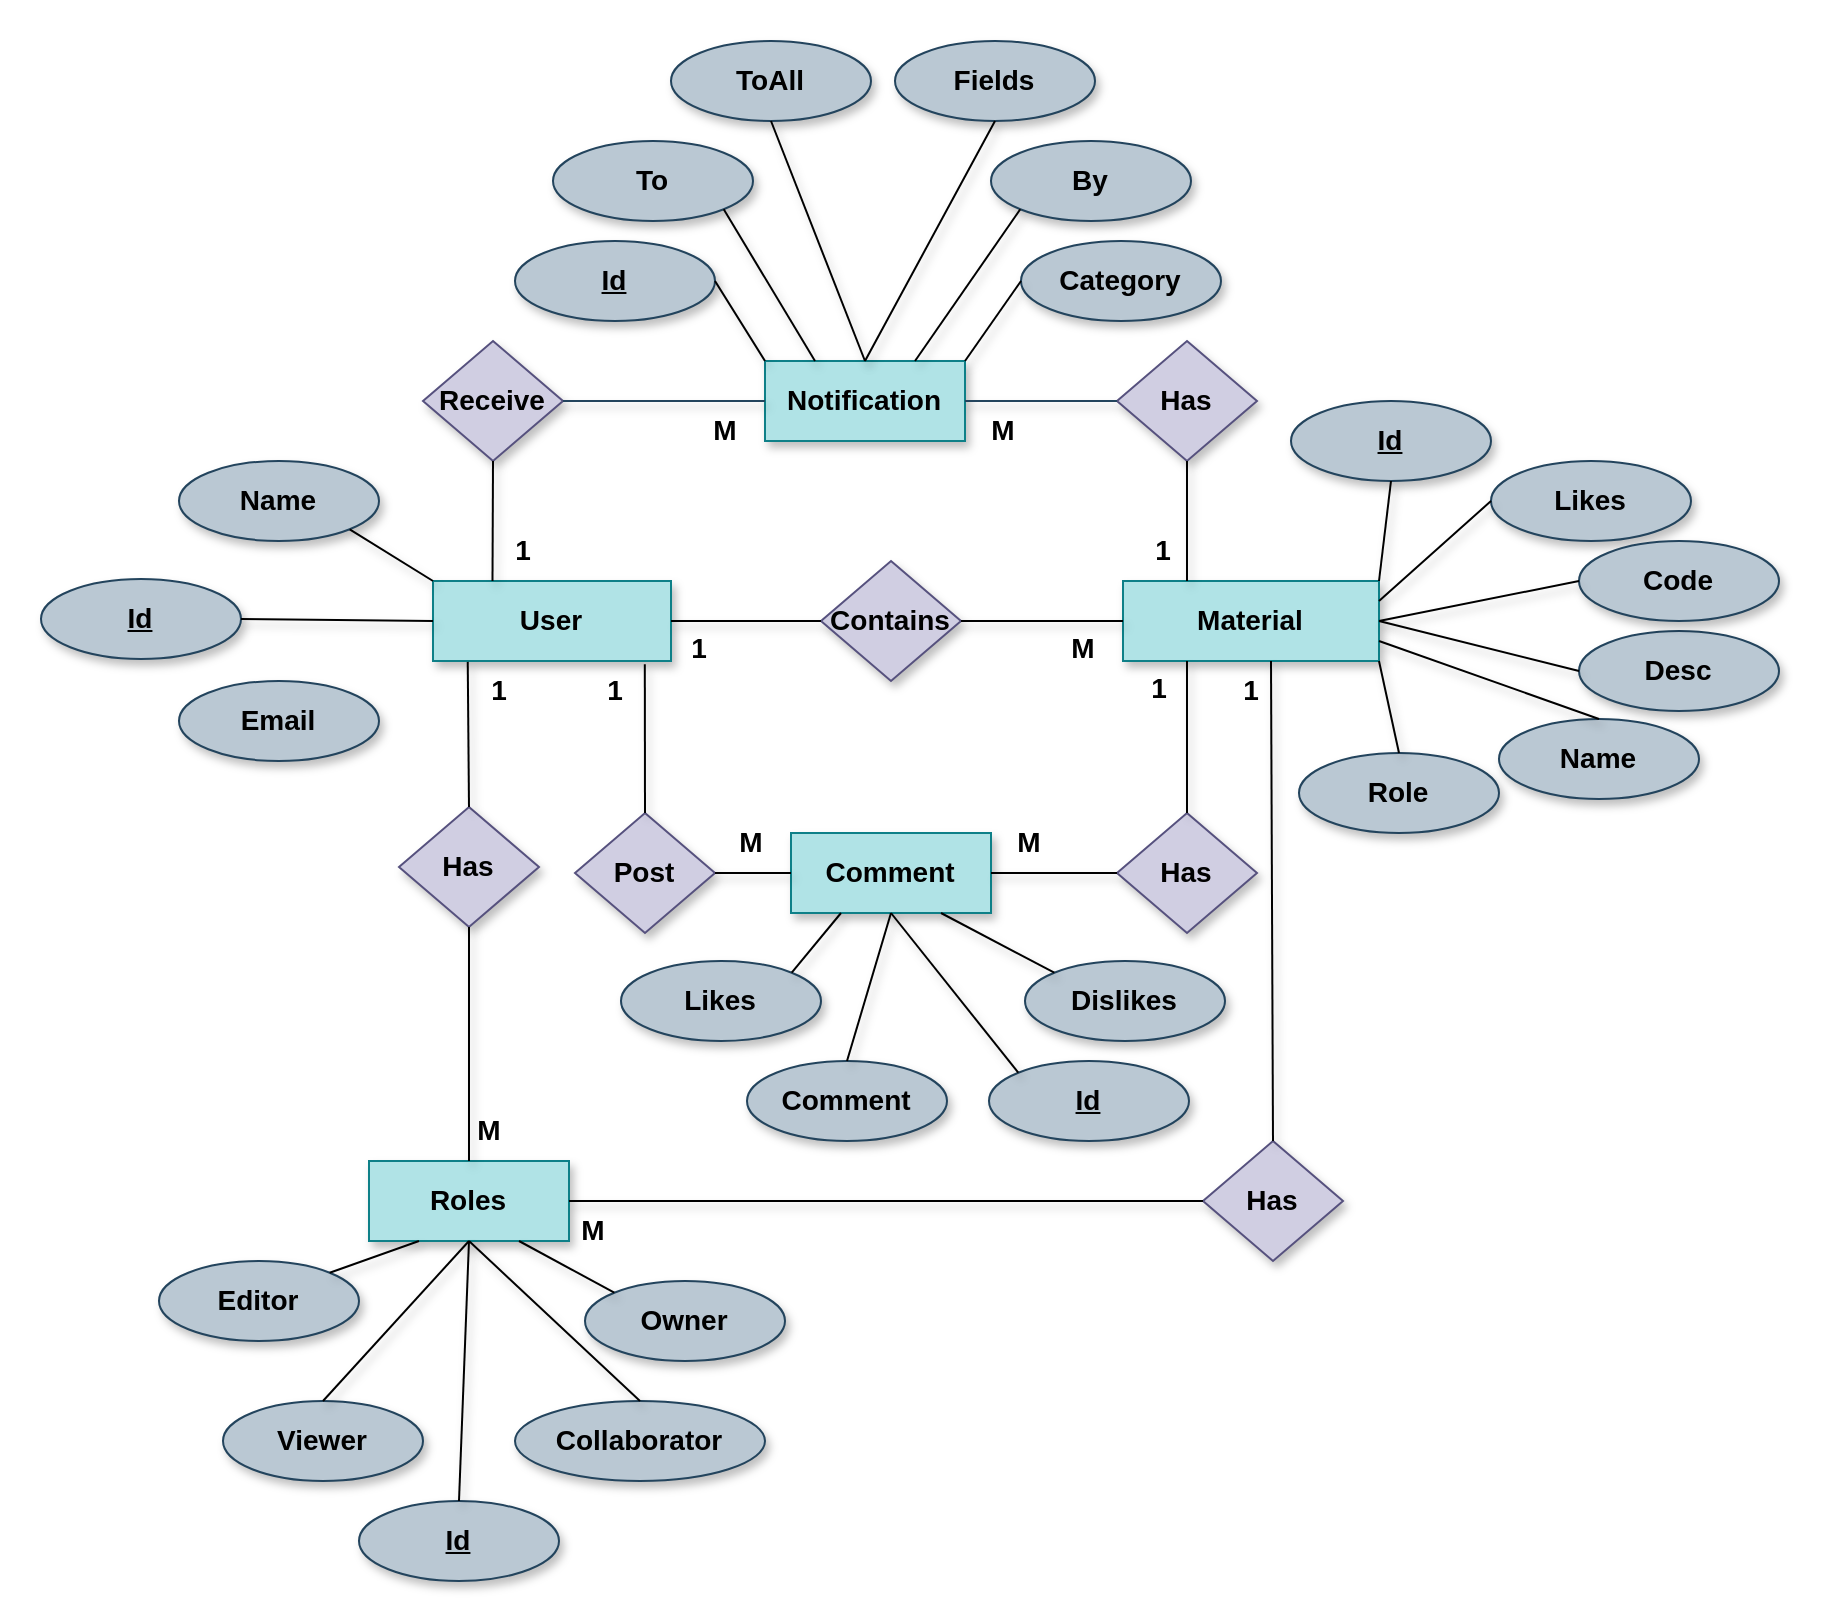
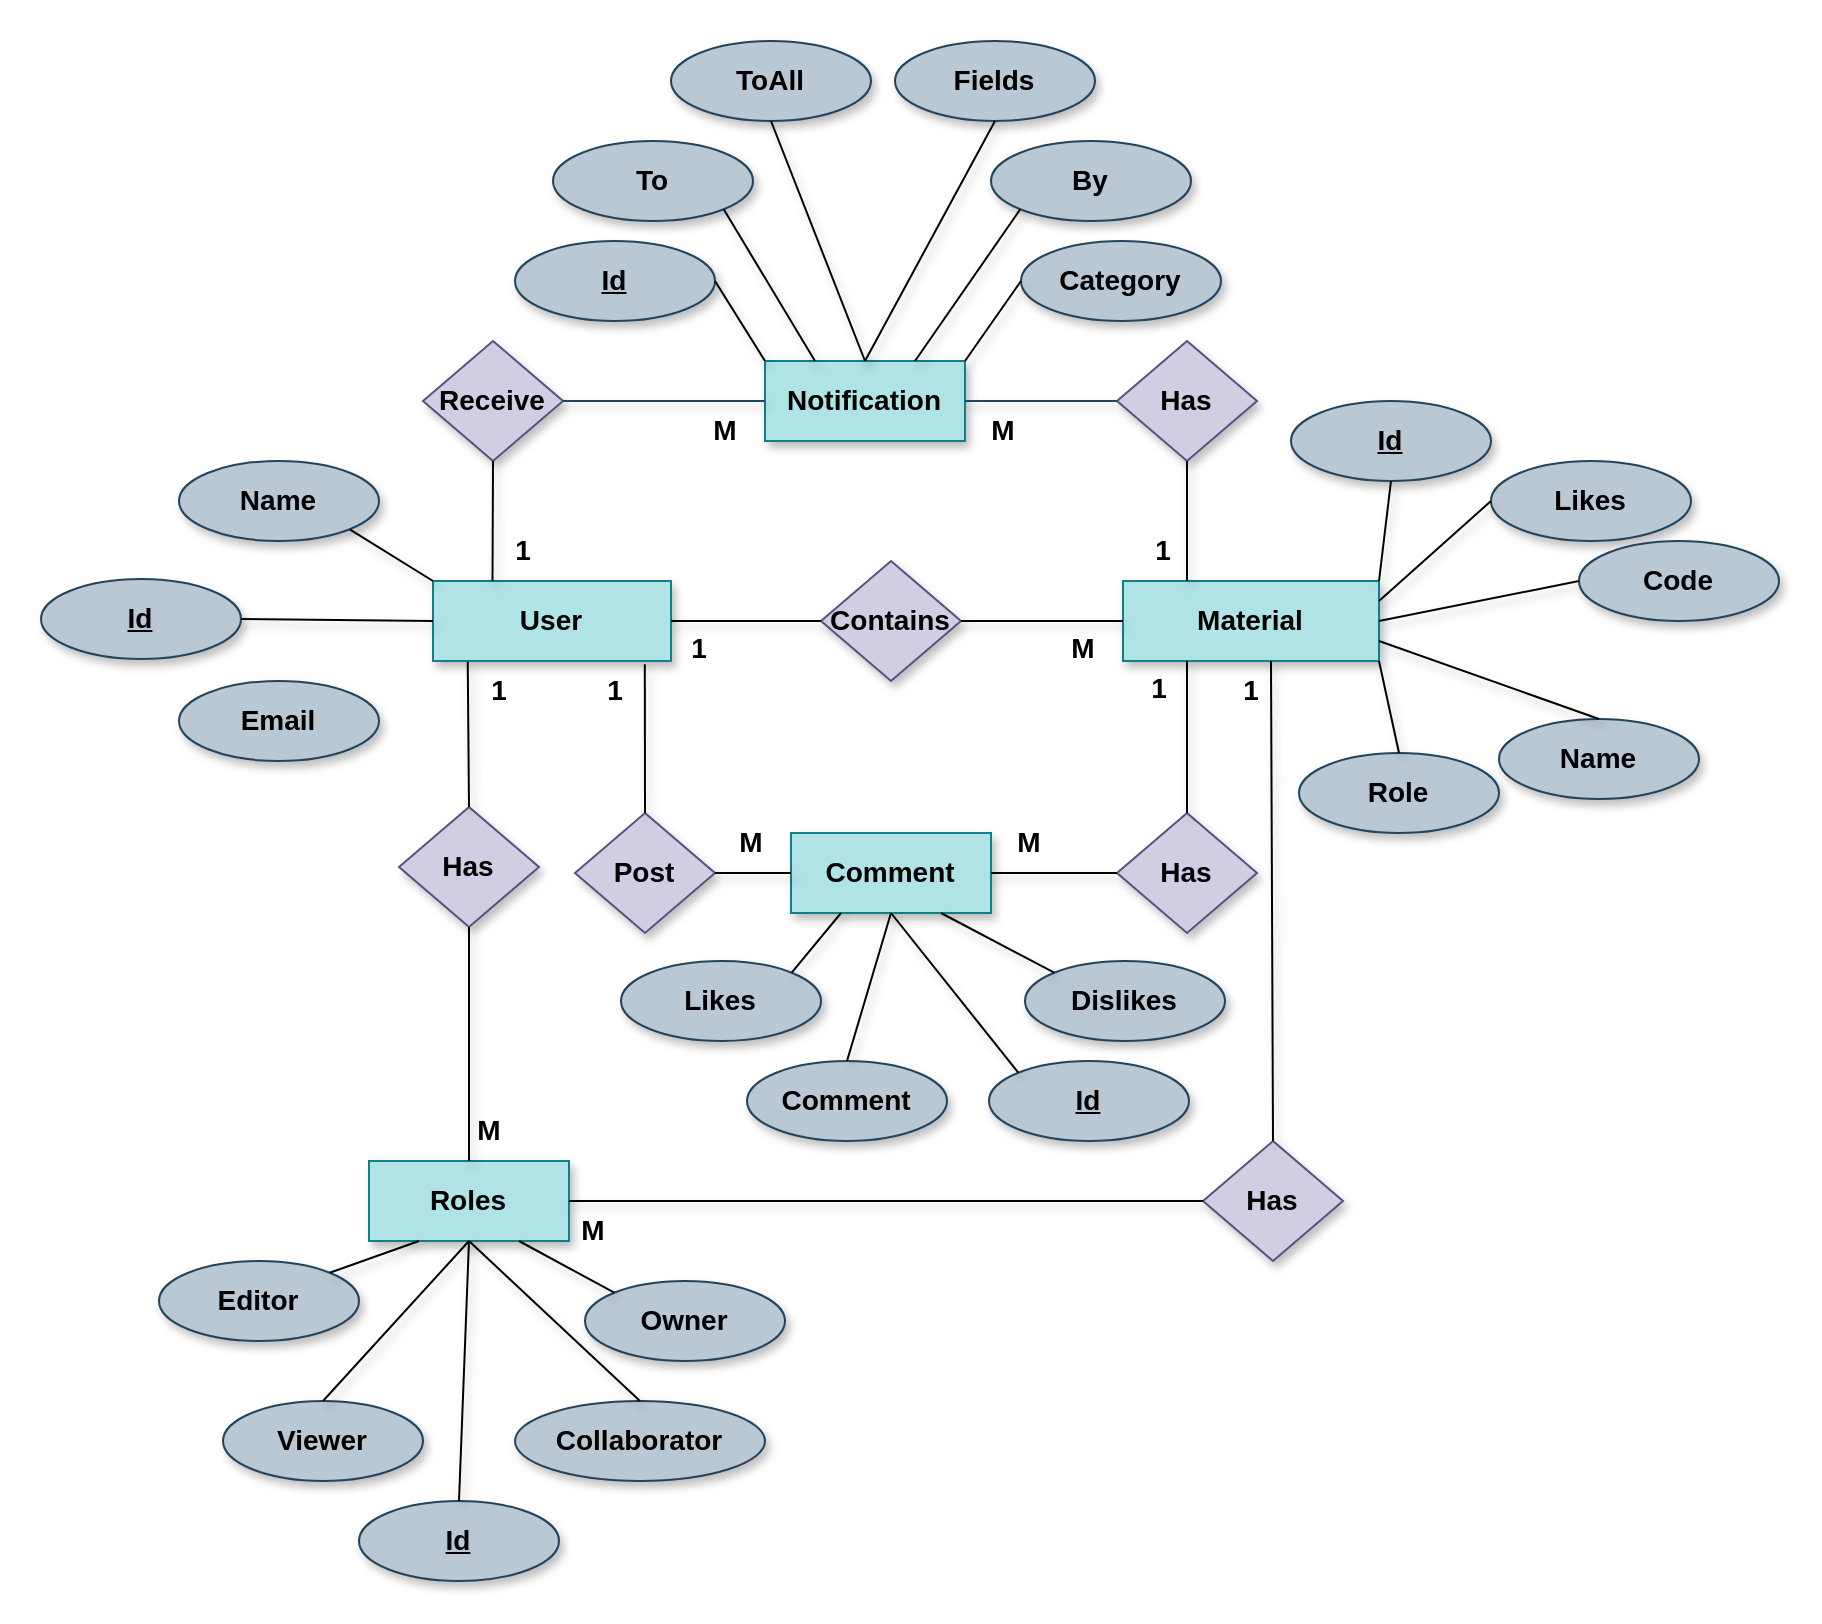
edge "Material" -- "Desc": removed
node "Desc": removed
